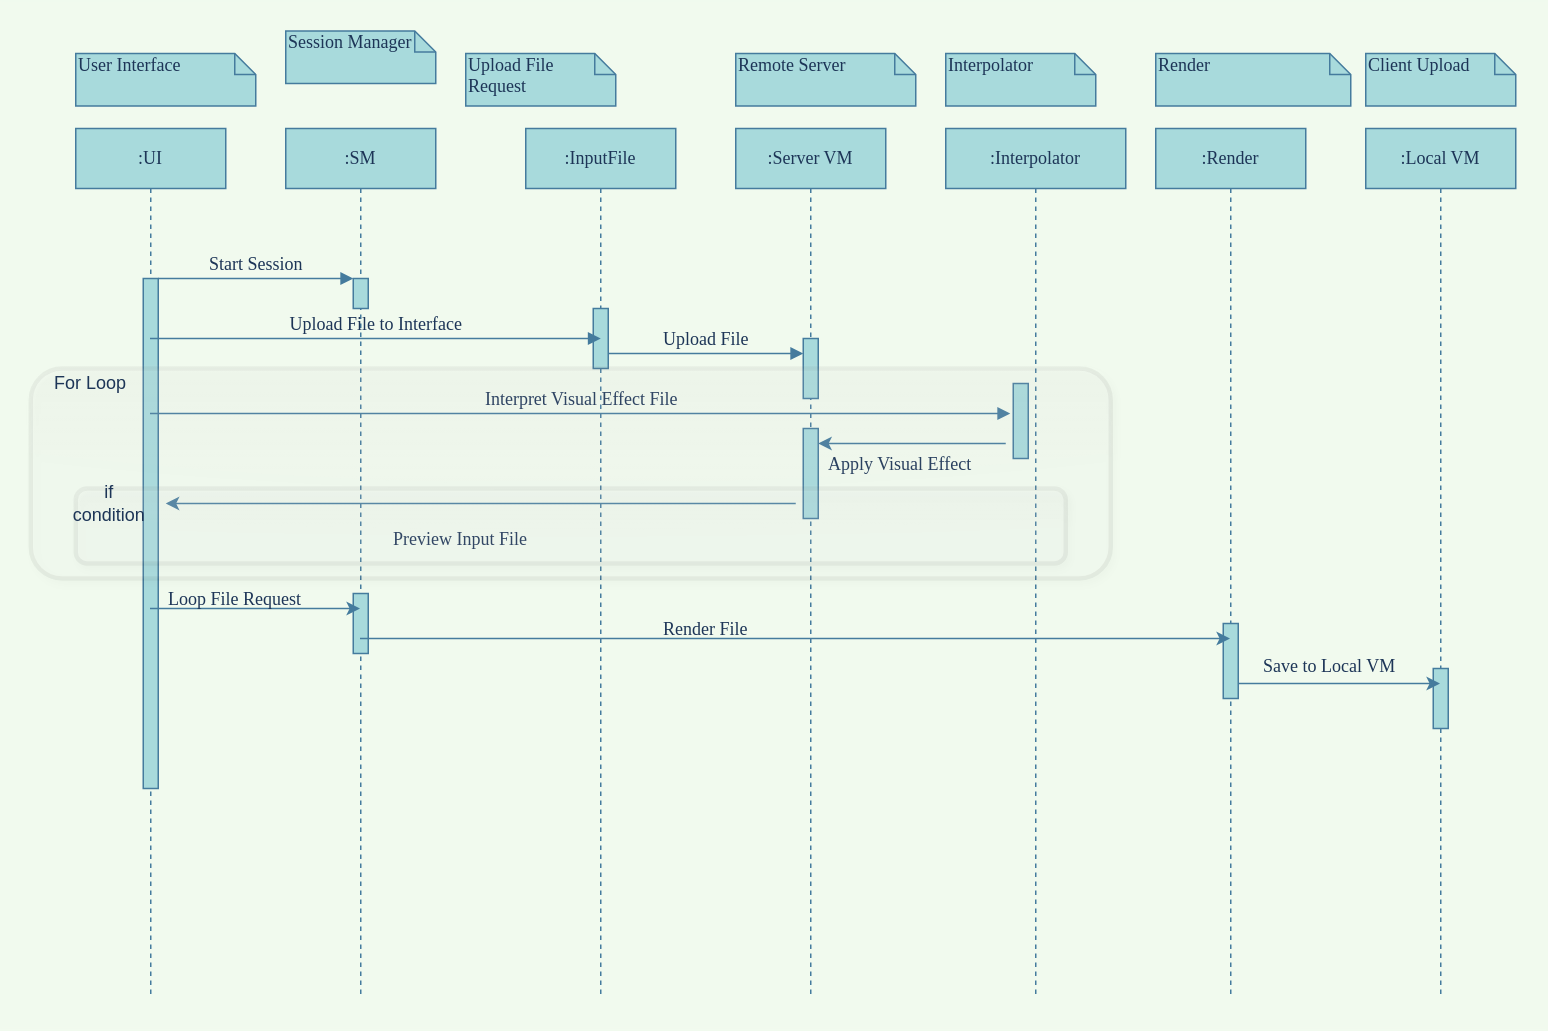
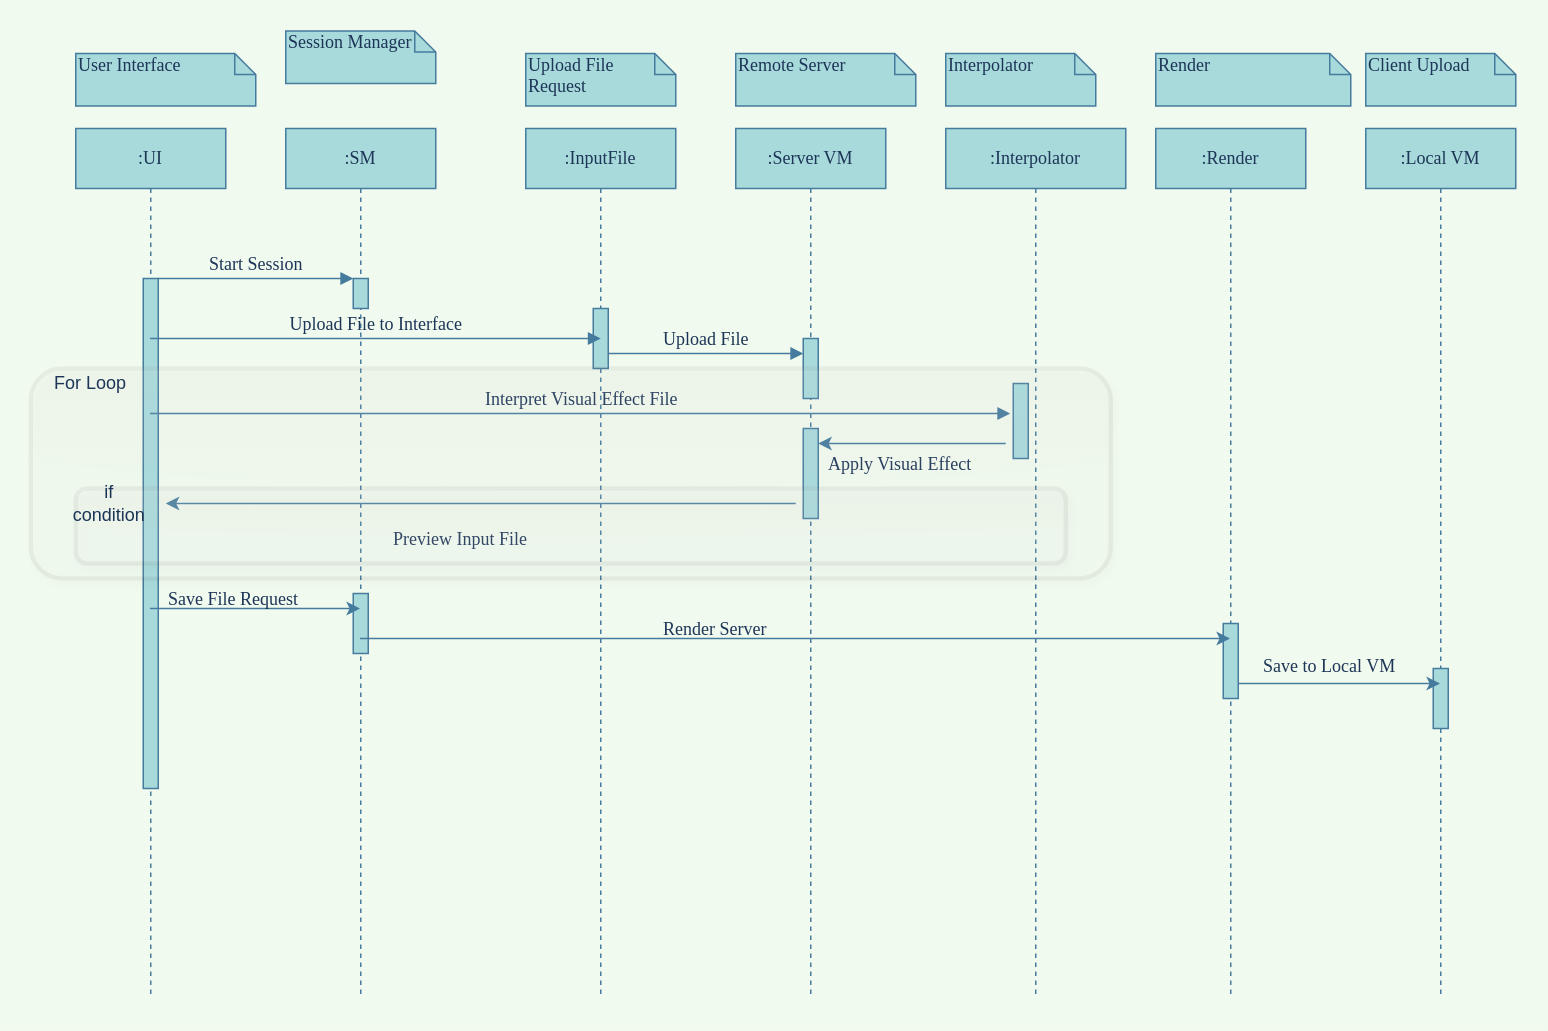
node "Upload File Request": moved (541, 80) -> (601, 80)
node "Loop File Request": label "Loop File Request" -> "Save File Request"
node "Render File": label "Render File" -> "Render Server"
